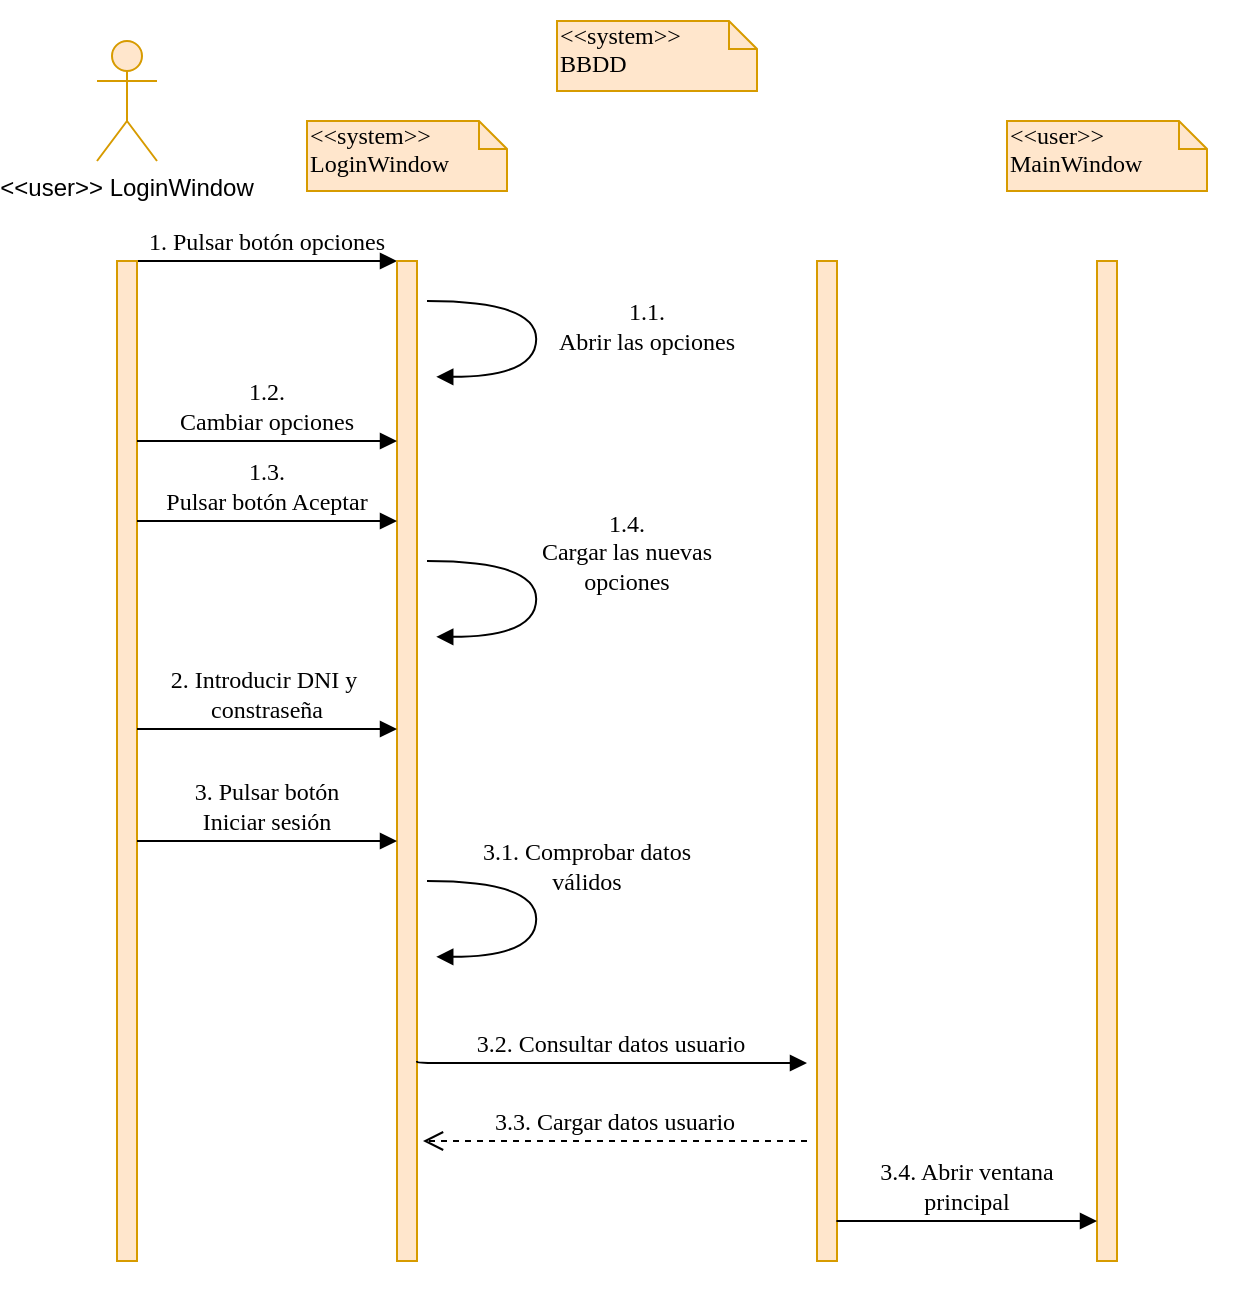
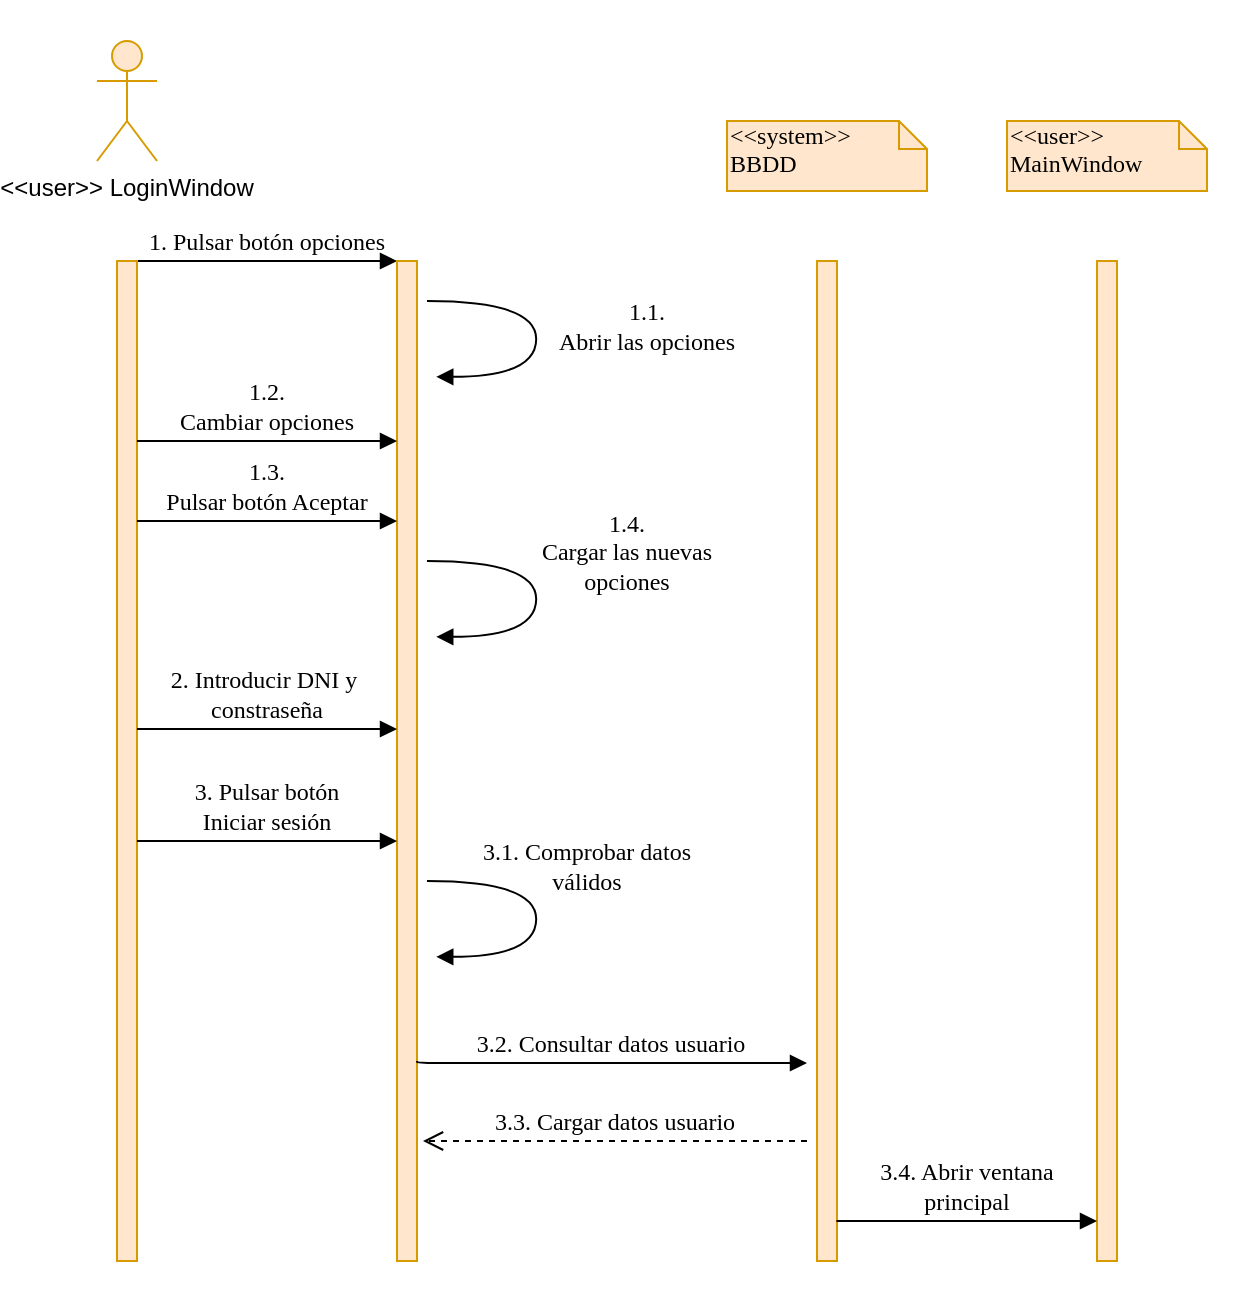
node "<<system>> BBDD": moved (657, 56) -> (827, 156)
node "<<system>> LoginWindow": removed
